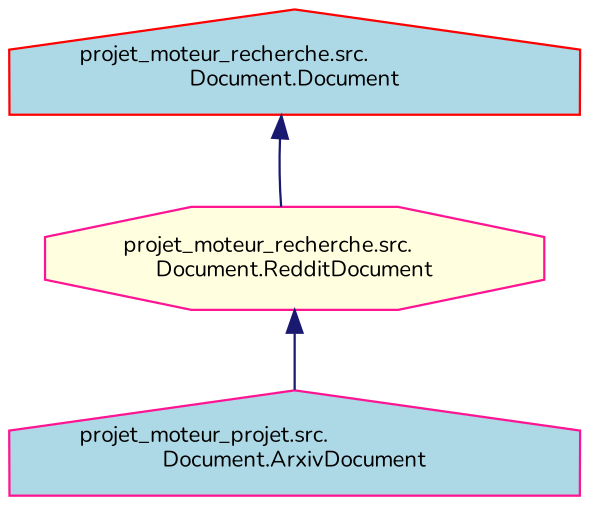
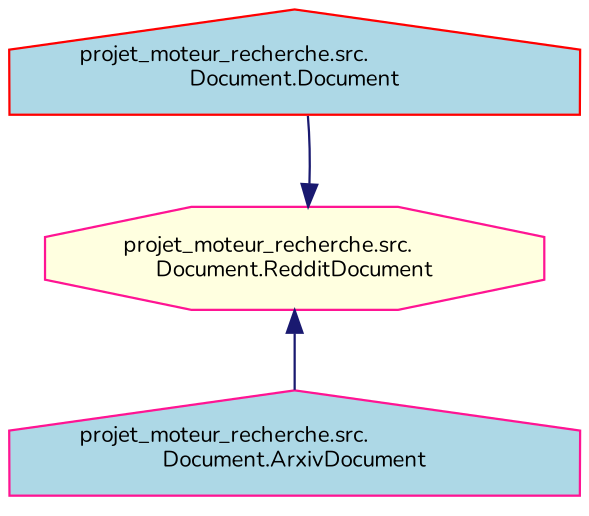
edge "projet_moteur_recherche.src. Document.RedditDocument" -> "projet_moteur_recherche.src. Document.Document": reversed
node "projet_moteur_projet.src. Document.ArxivDocument": label "projet_moteur_projet.src. Document.ArxivDocument" -> "projet_moteur_recherche.src. Document.ArxivDocument"
